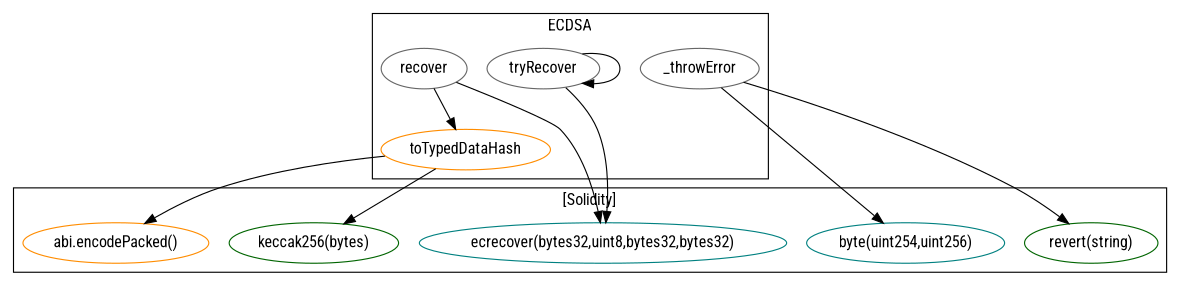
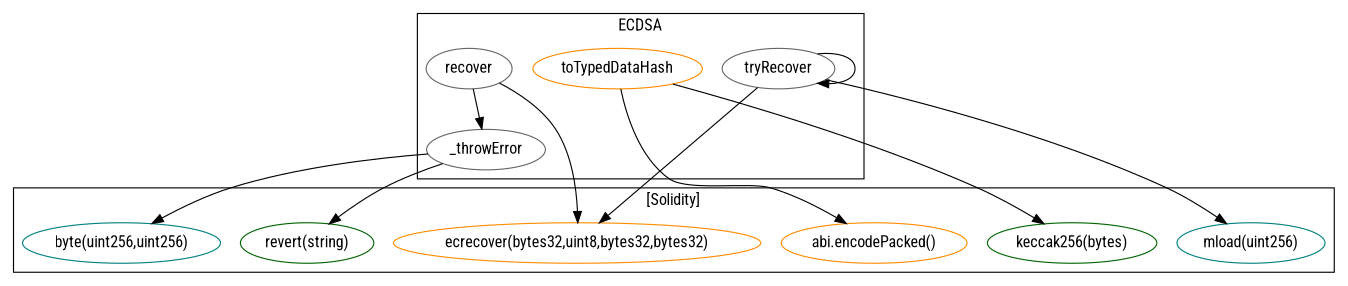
edge "recover" -> "toTypedDataHash": now "recover" -> "_throwError"
node "ecrecover(bytes32,uint8,bytes32,bytes32)": color teal -> darkorange
node "byte(uint254,uint256)": label "byte(uint254,uint256)" -> "byte(uint256,uint256)"
node "mload(uint256)": added
